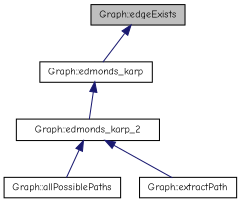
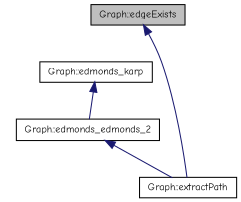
edge "Graph::edmonds_karp" -> "Graph::edgeExists": now "Graph::extractPath" -> "Graph::edgeExists"
node "Graph::edmonds_karp_2": label "Graph::edmonds_karp_2" -> "Graph::edmonds_edmonds_2"
node "Graph::allPossiblePaths": removed
